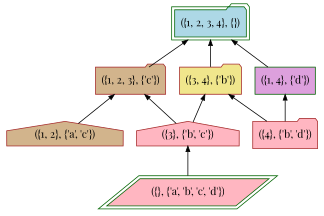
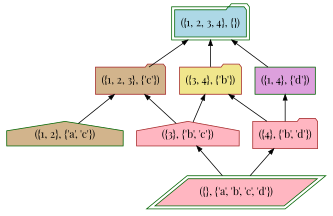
node "({1, 2}, {'a', 'c'})": color brown -> darkgreen
edge "({}, {'a', 'b', 'c', 'd'})" -> "({4}, {'b', 'd'})": added
